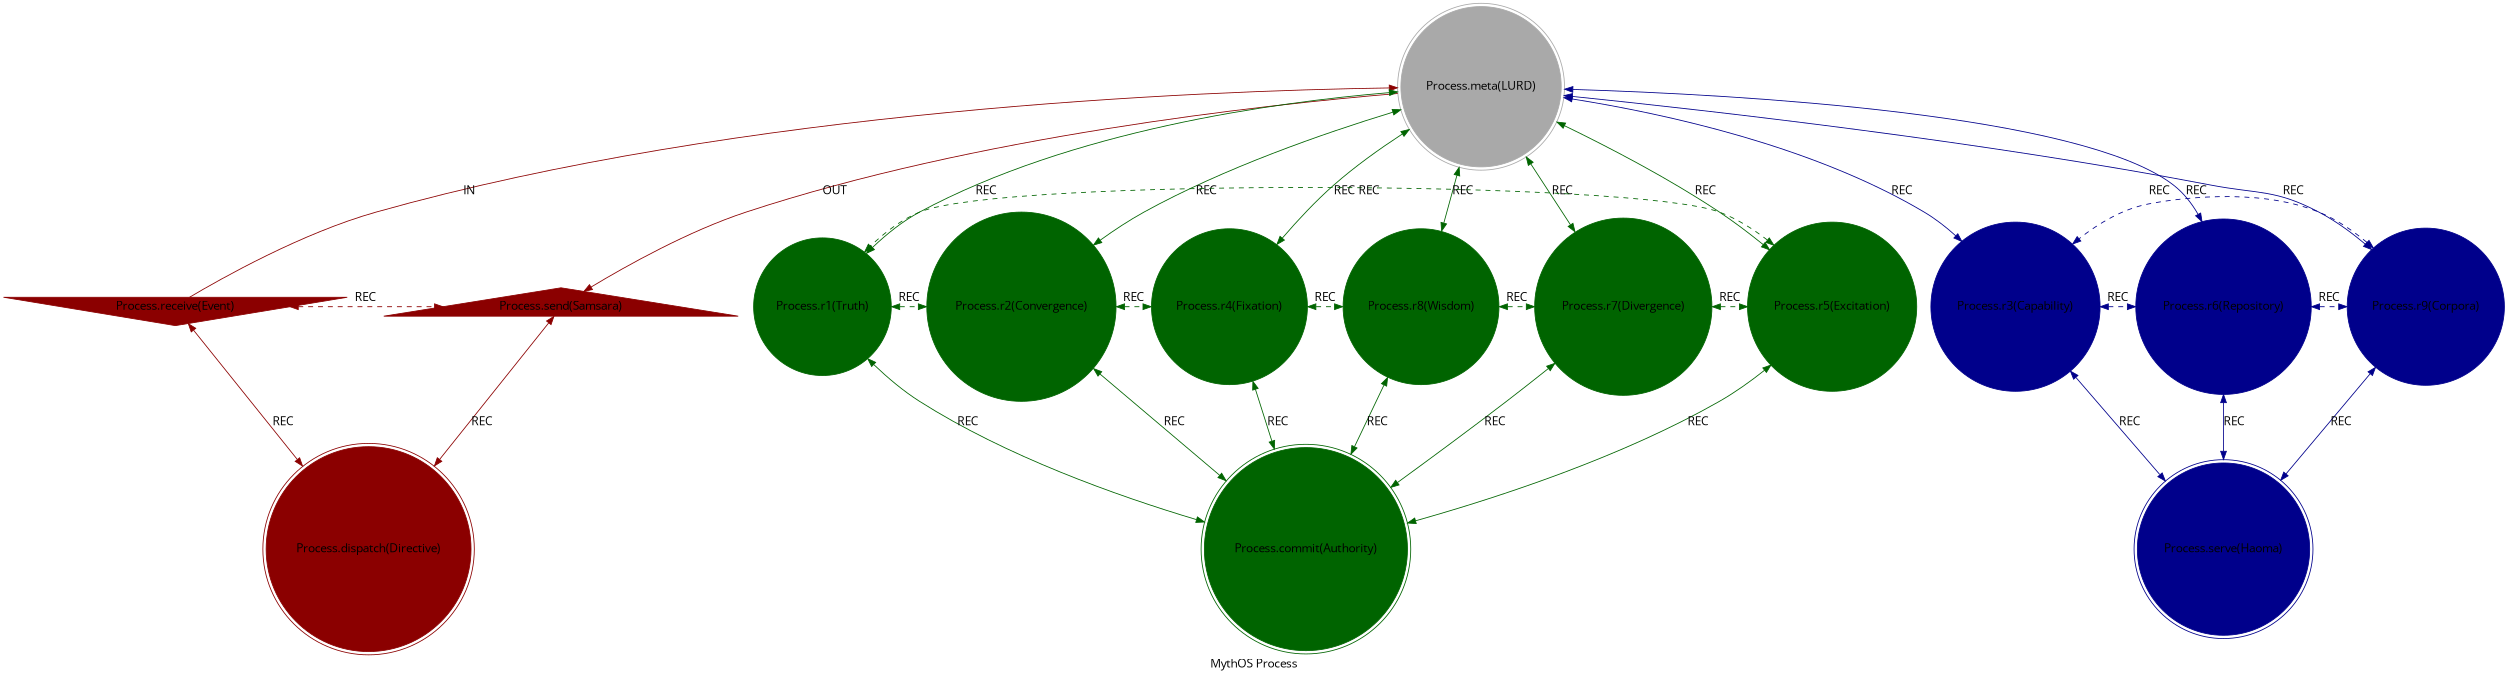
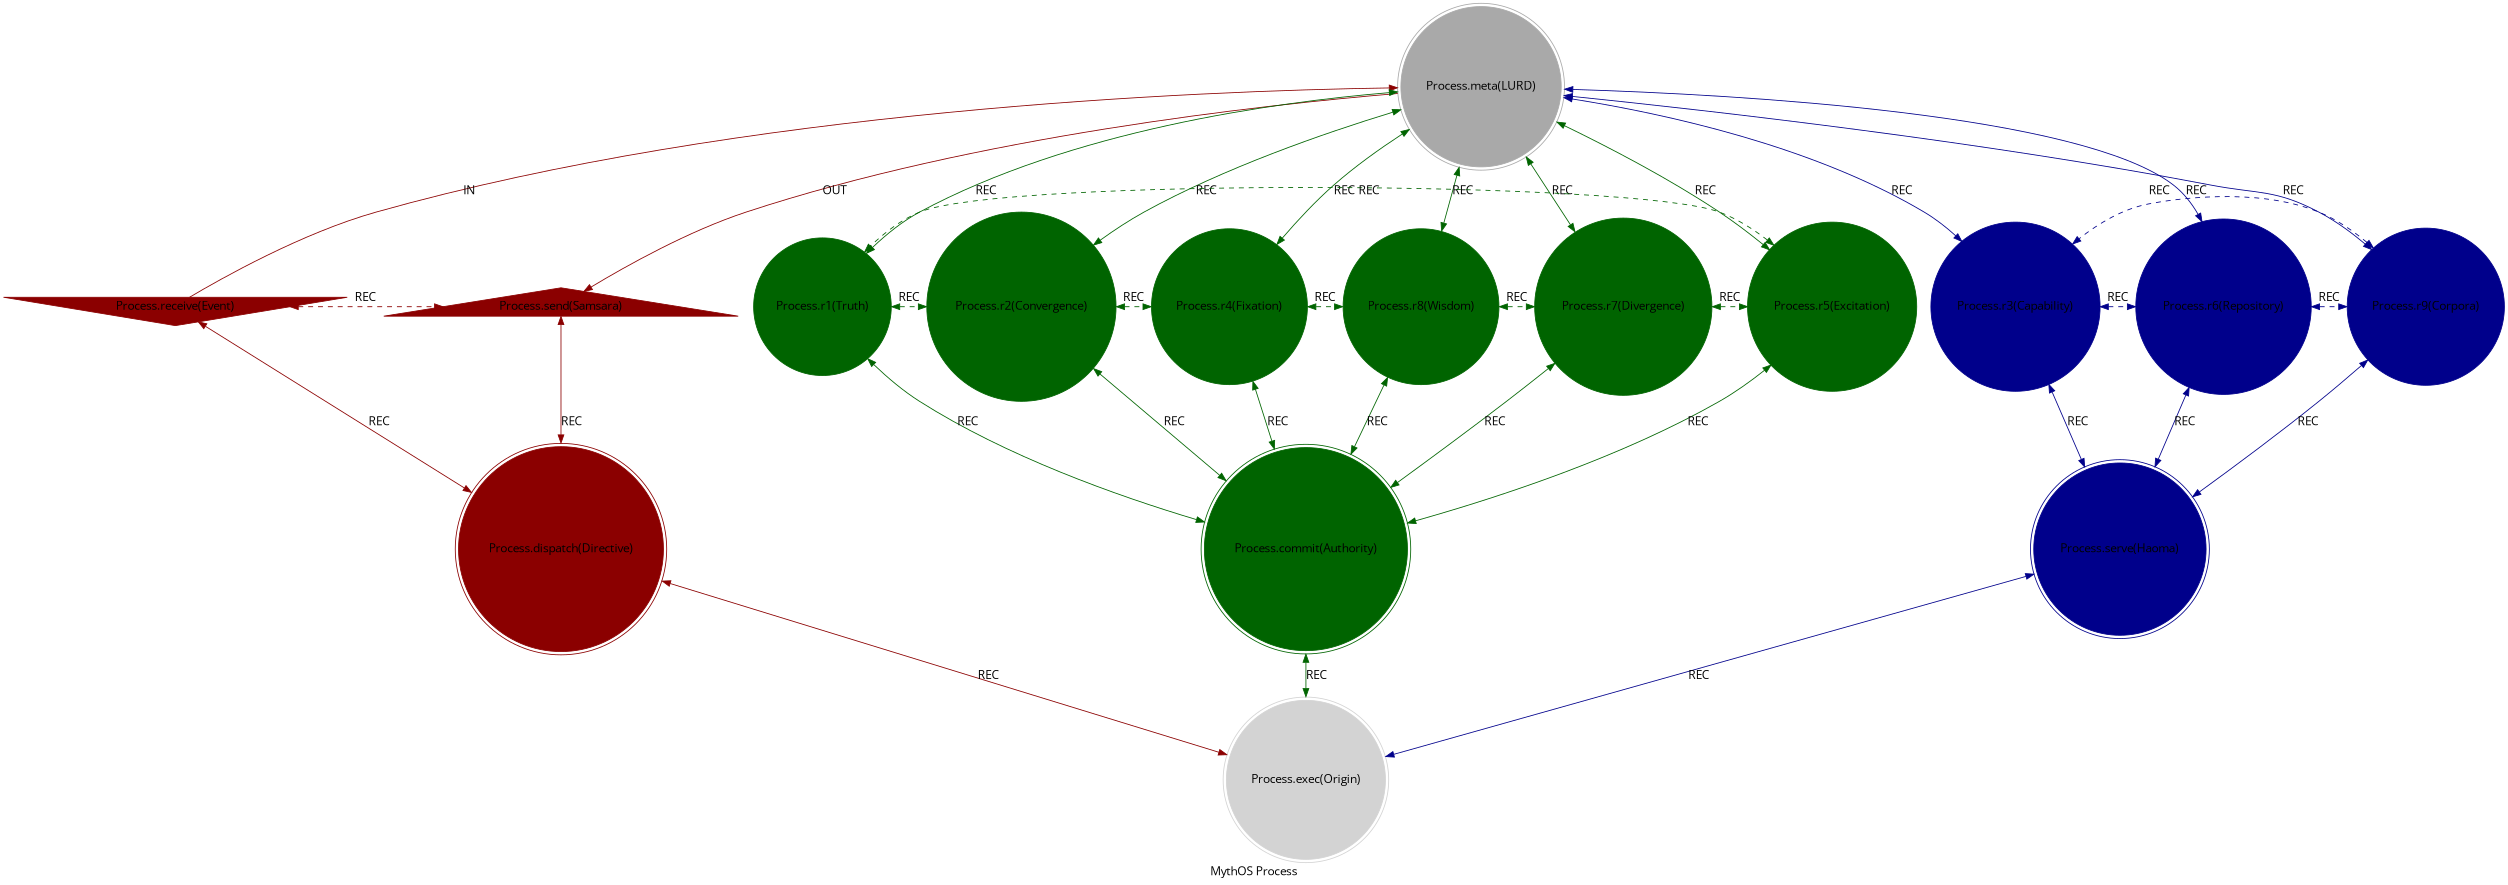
node "Process.exec(Origin)": added
